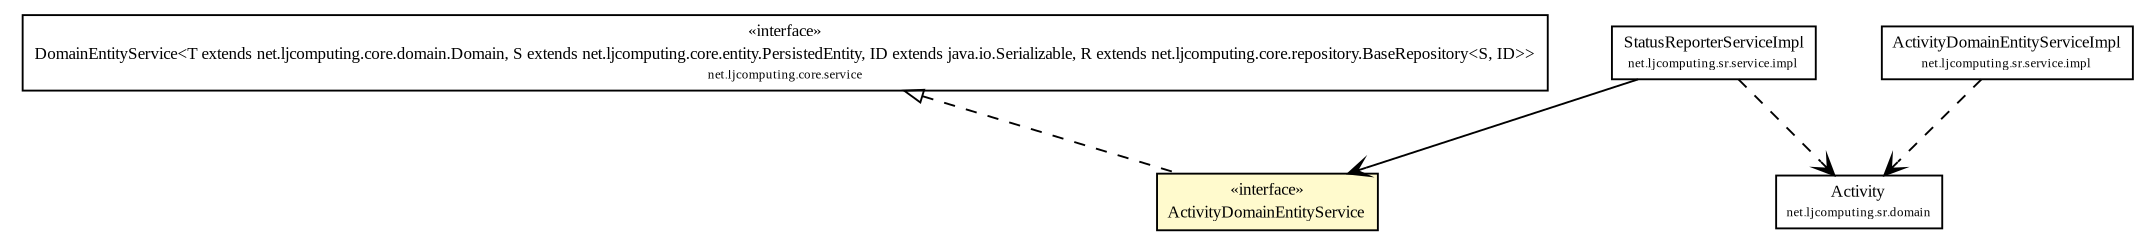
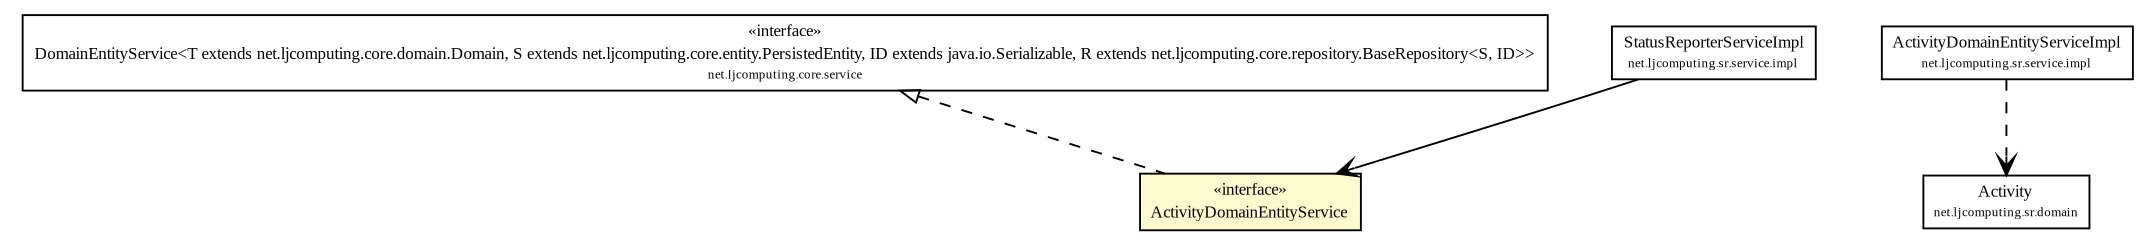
edge "StatusReporterServiceImpl" -> "Activity": removed
